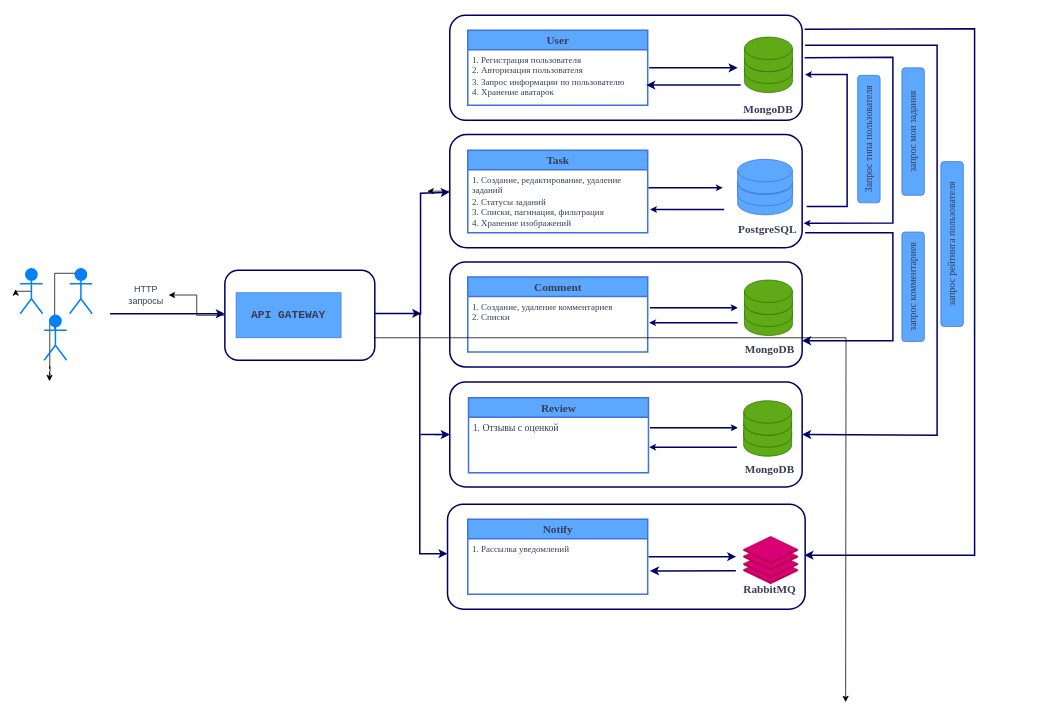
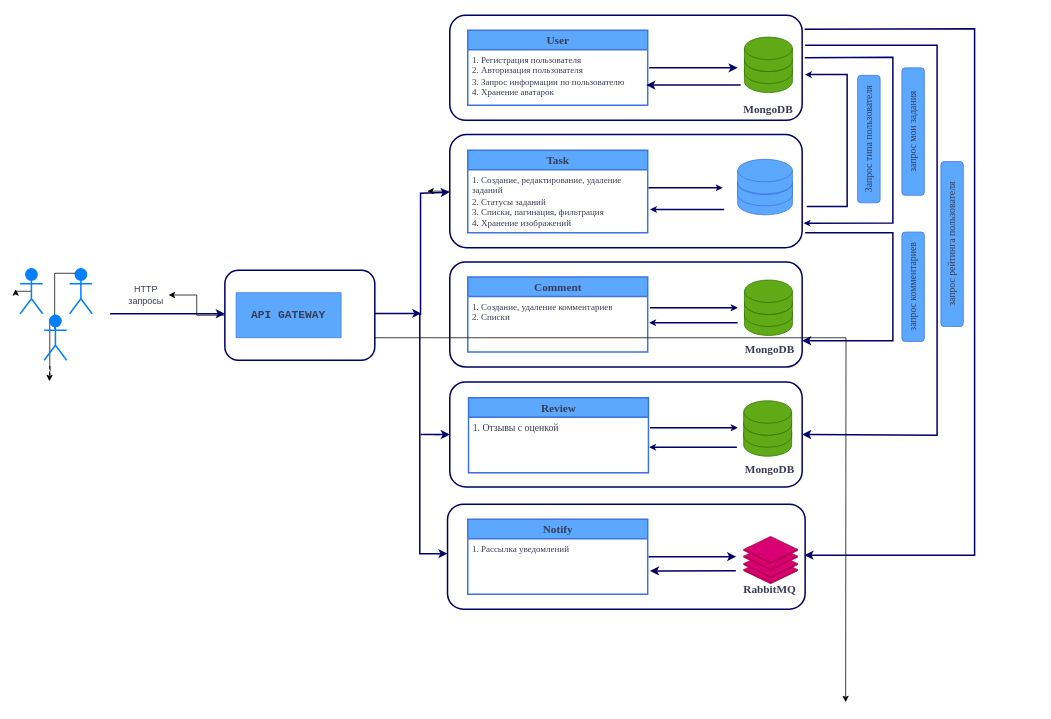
node "PostgreSQL": removed
